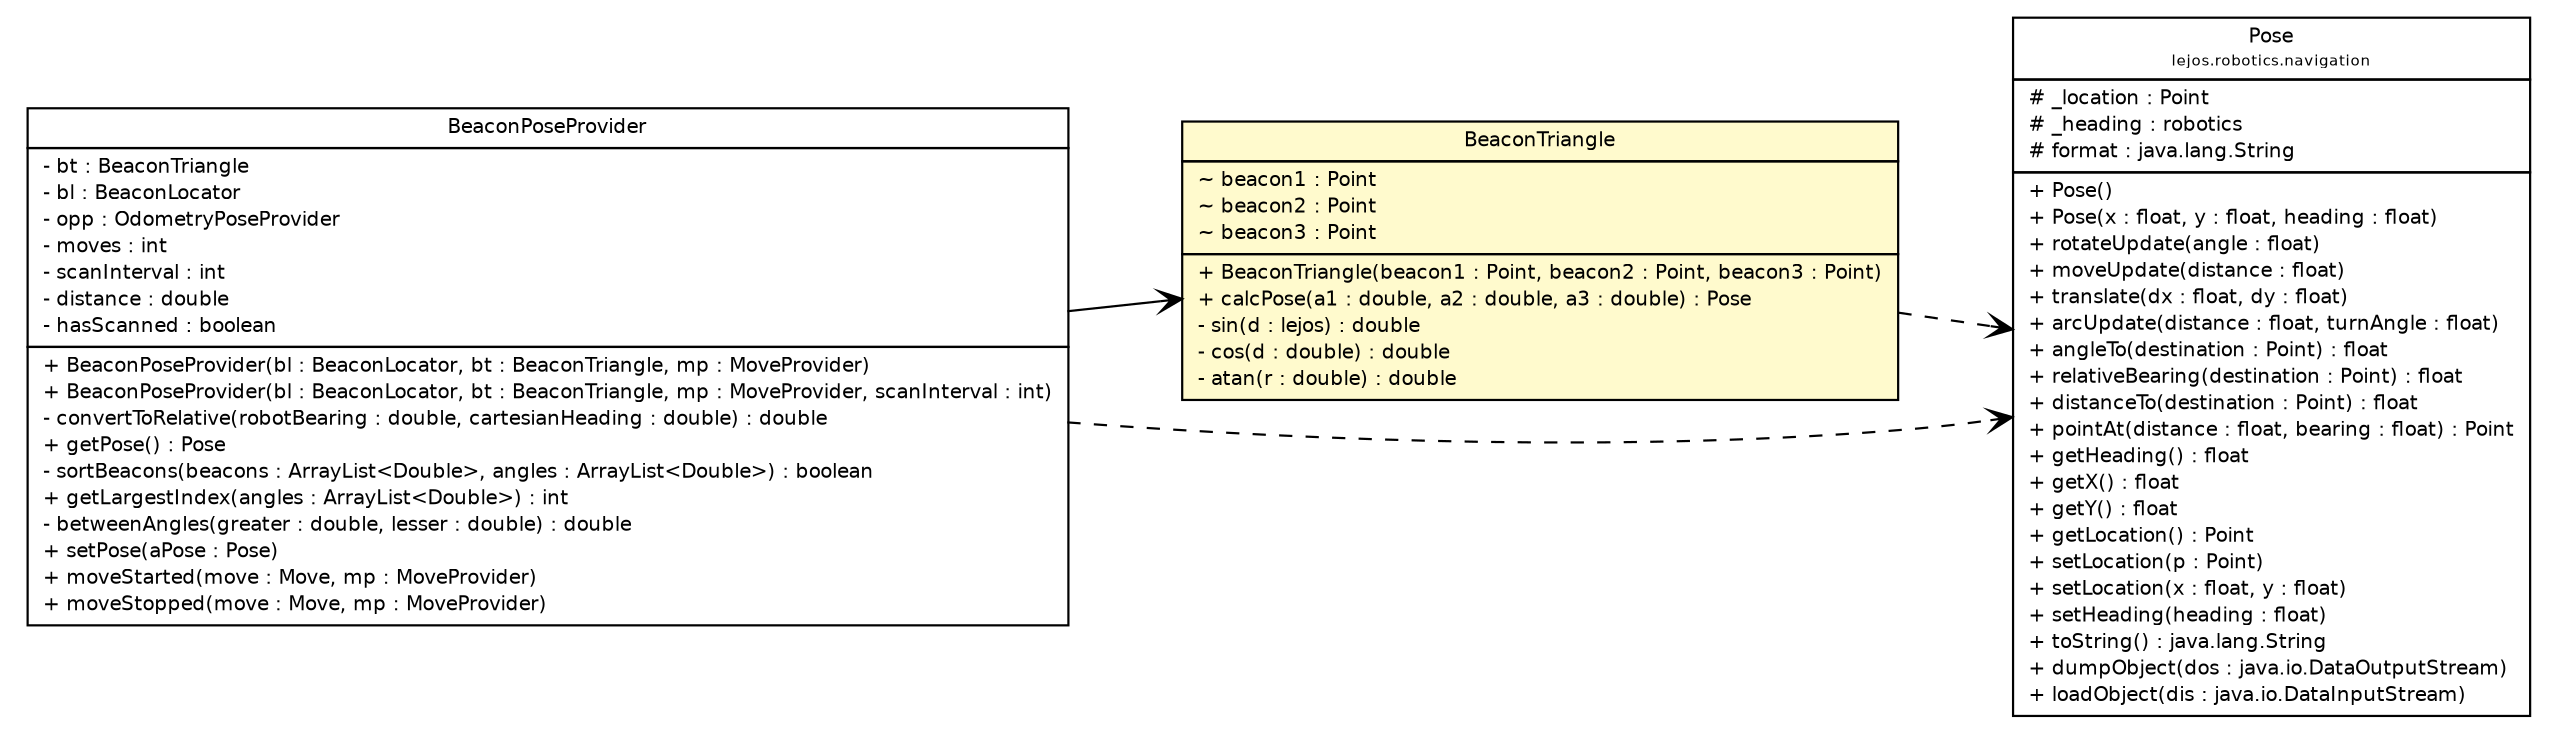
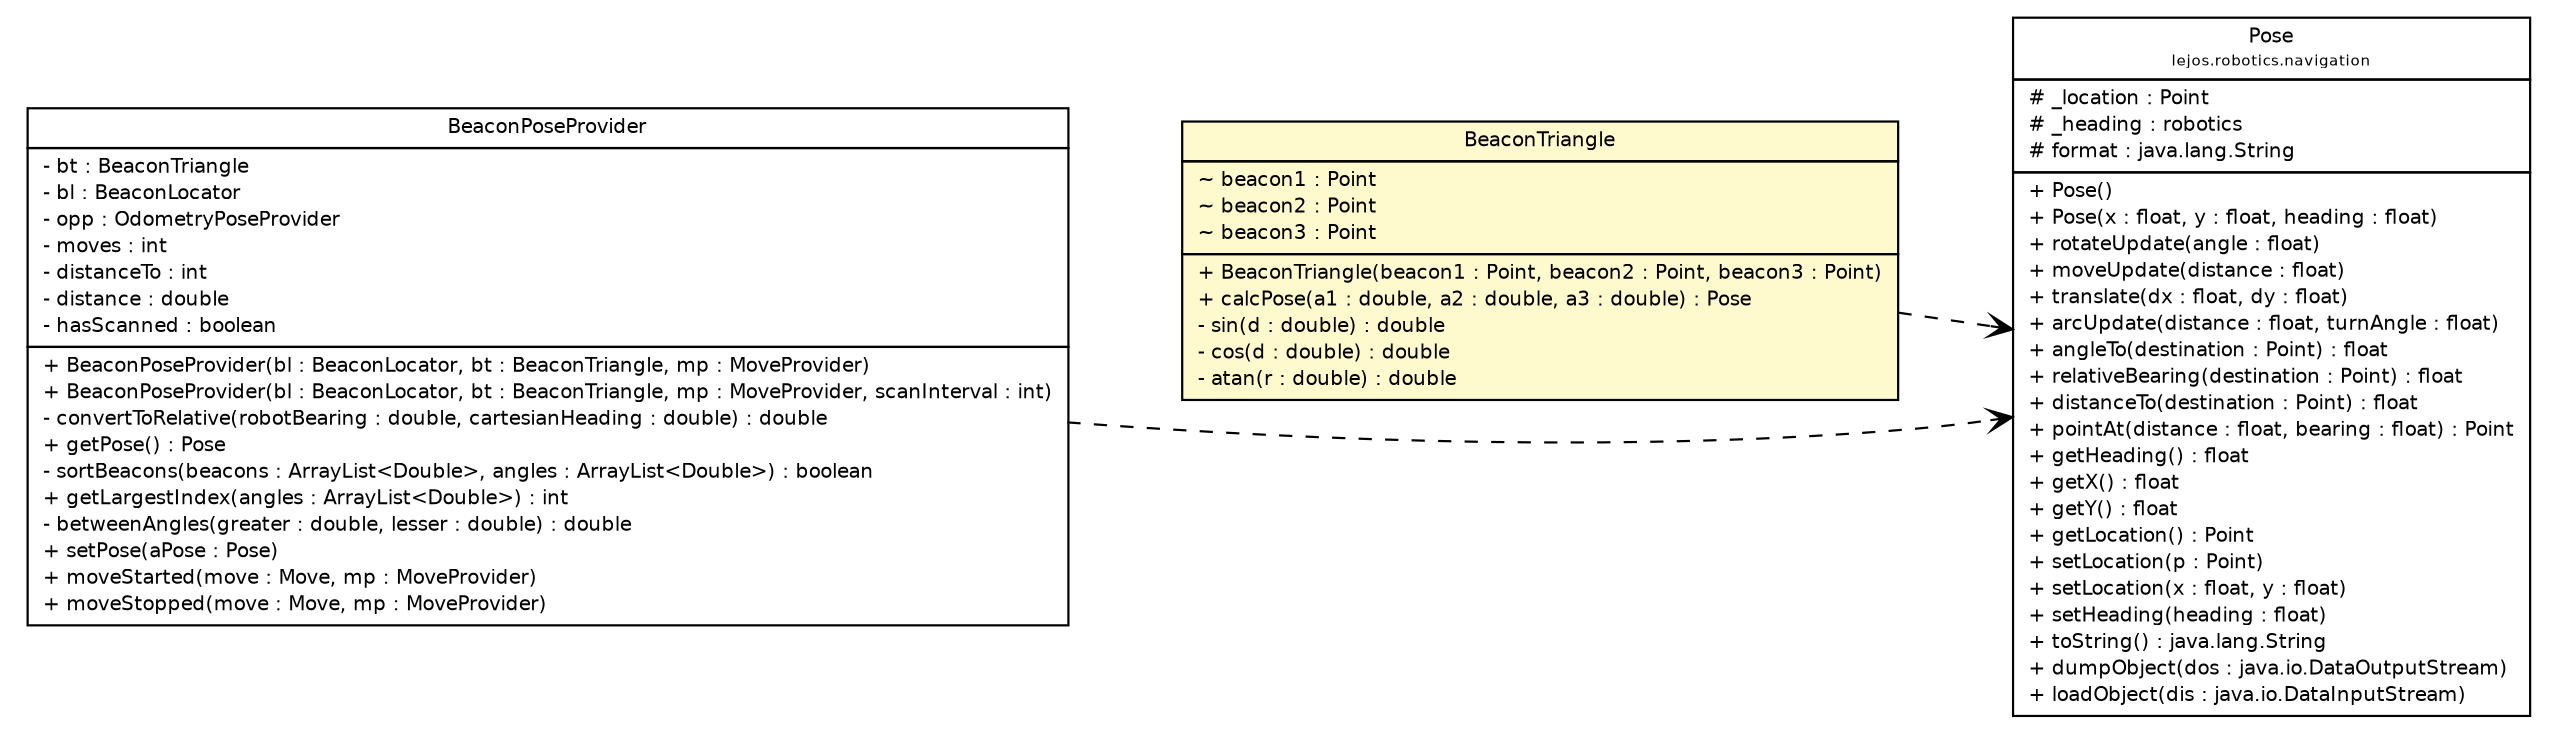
node "BeaconPoseProvider": text "- scanInterval : int" -> "- distanceTo : int"
edge "BeaconPoseProvider" -> "BeaconTriangle": removed
node "BeaconTriangle": text "- sin(d : lejos) : double" -> "- sin(d : double) : double"
